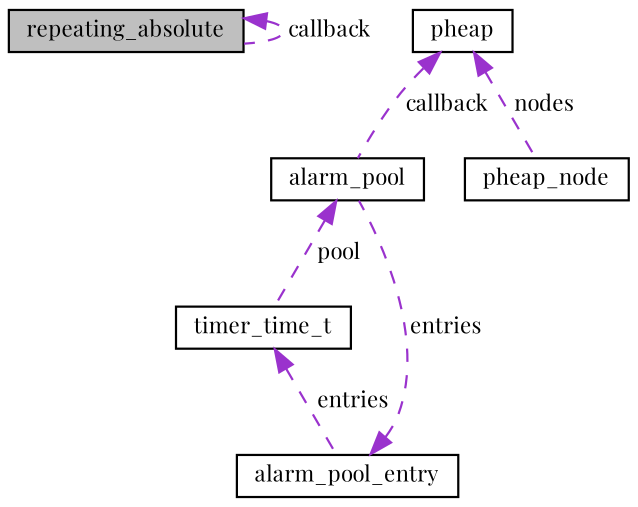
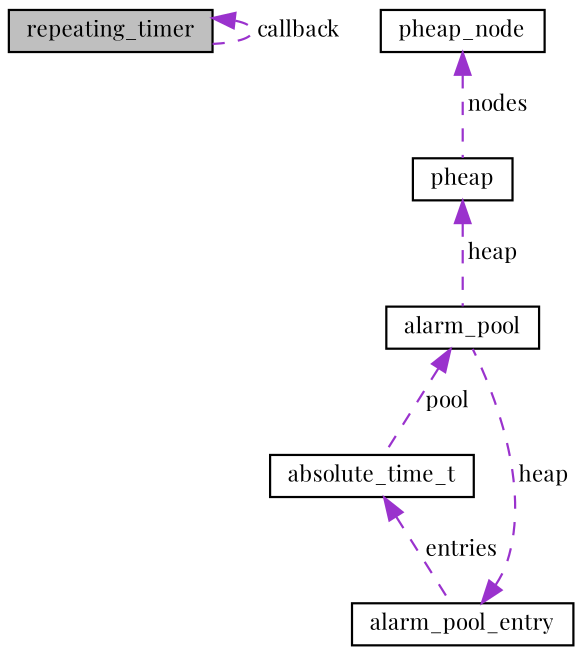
node "repeating_absolute": label "repeating_absolute" -> "repeating_timer"
edge "alarm_pool" -> "pheap": label " callback" -> " heap"
edge "pheap_node" -> "pheap": reversed
node "timer_time_t": label "timer_time_t" -> "absolute_time_t"
edge "alarm_pool" -> "alarm_pool_entry": label " entries" -> " heap"
